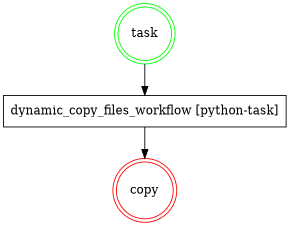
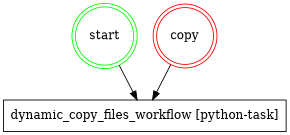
node "task": label "task" -> "start"
edge "dynamic_copy_files_workflow [python-task]" -> "copy": reversed
